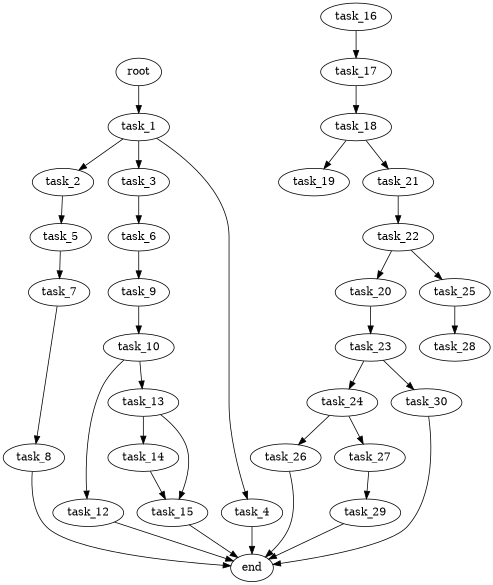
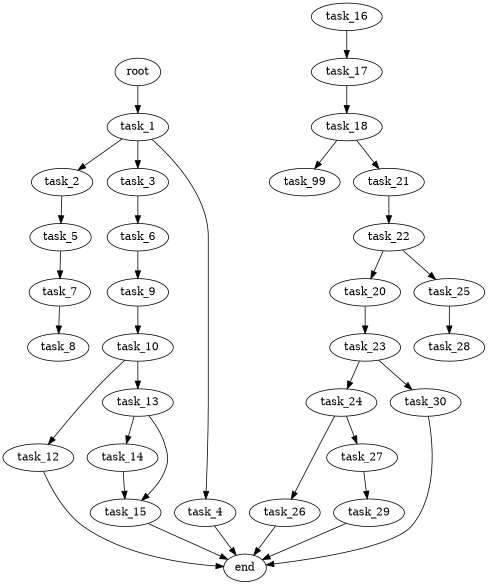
node "task_19": label "task_19" -> "task_99"
edge "task_8" -> "end": removed
